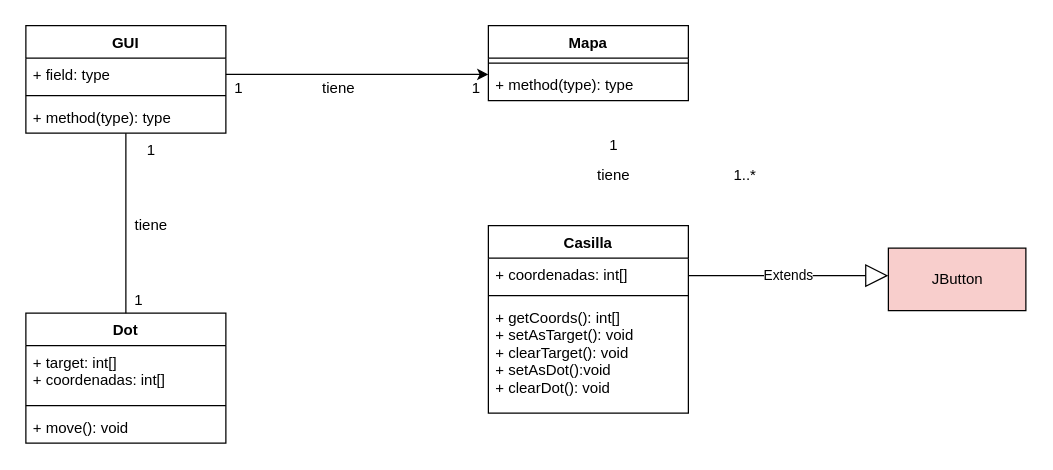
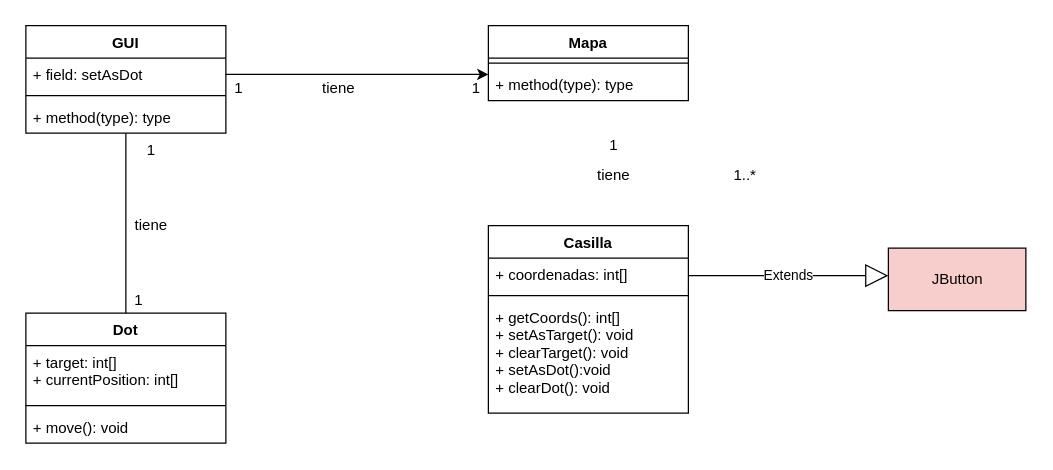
node "+ field: type": label "+ field: type" -> "+ field: setAsDot"
node "+ target: int[] + coordenadas: int[]": label "+ target: int[] + coordenadas: int[]" -> "+ target: int[] + currentPosition: int[]"
